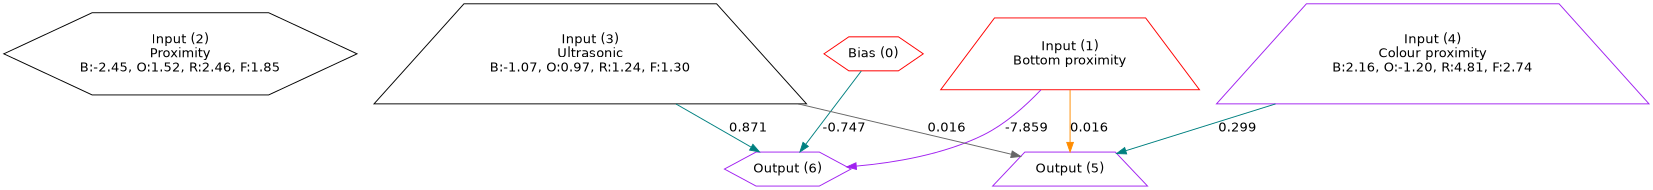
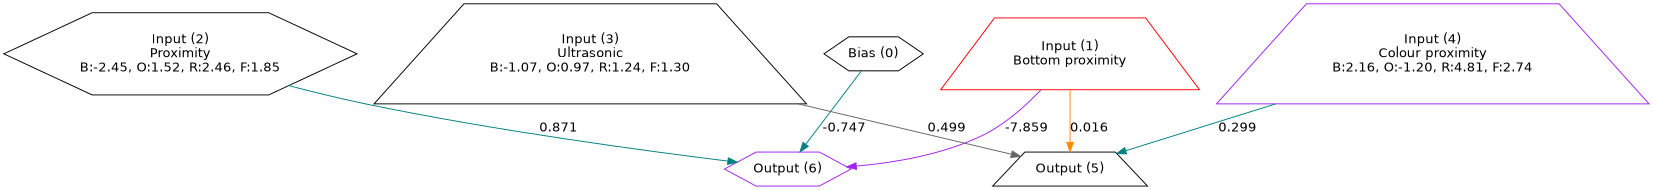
node "Bias (0)": color red -> black
edge "Input (3) Ultrasonic B:-1.07, O:0.97, R:1.24, F:1.30" -> "Output (6)": now "Input (2) Proximity B:-2.45, O:1.52, R:2.46, F:1.85" -> "Output (6)"
edge "Input (3) Ultrasonic B:-1.07, O:0.97, R:1.24, F:1.30" -> "Output (5)": label "0.016" -> "0.499"
node "Output (5)": color purple -> black
